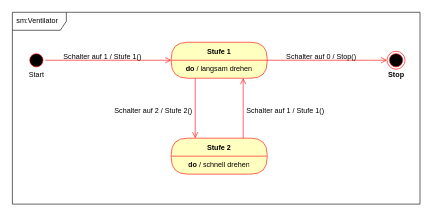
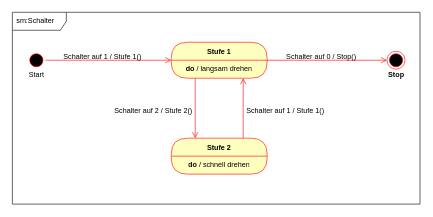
node "sm:Ventilator": label "sm:Ventilator" -> "sm:Schalter"
